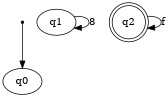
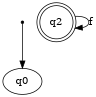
node "q1": removed
